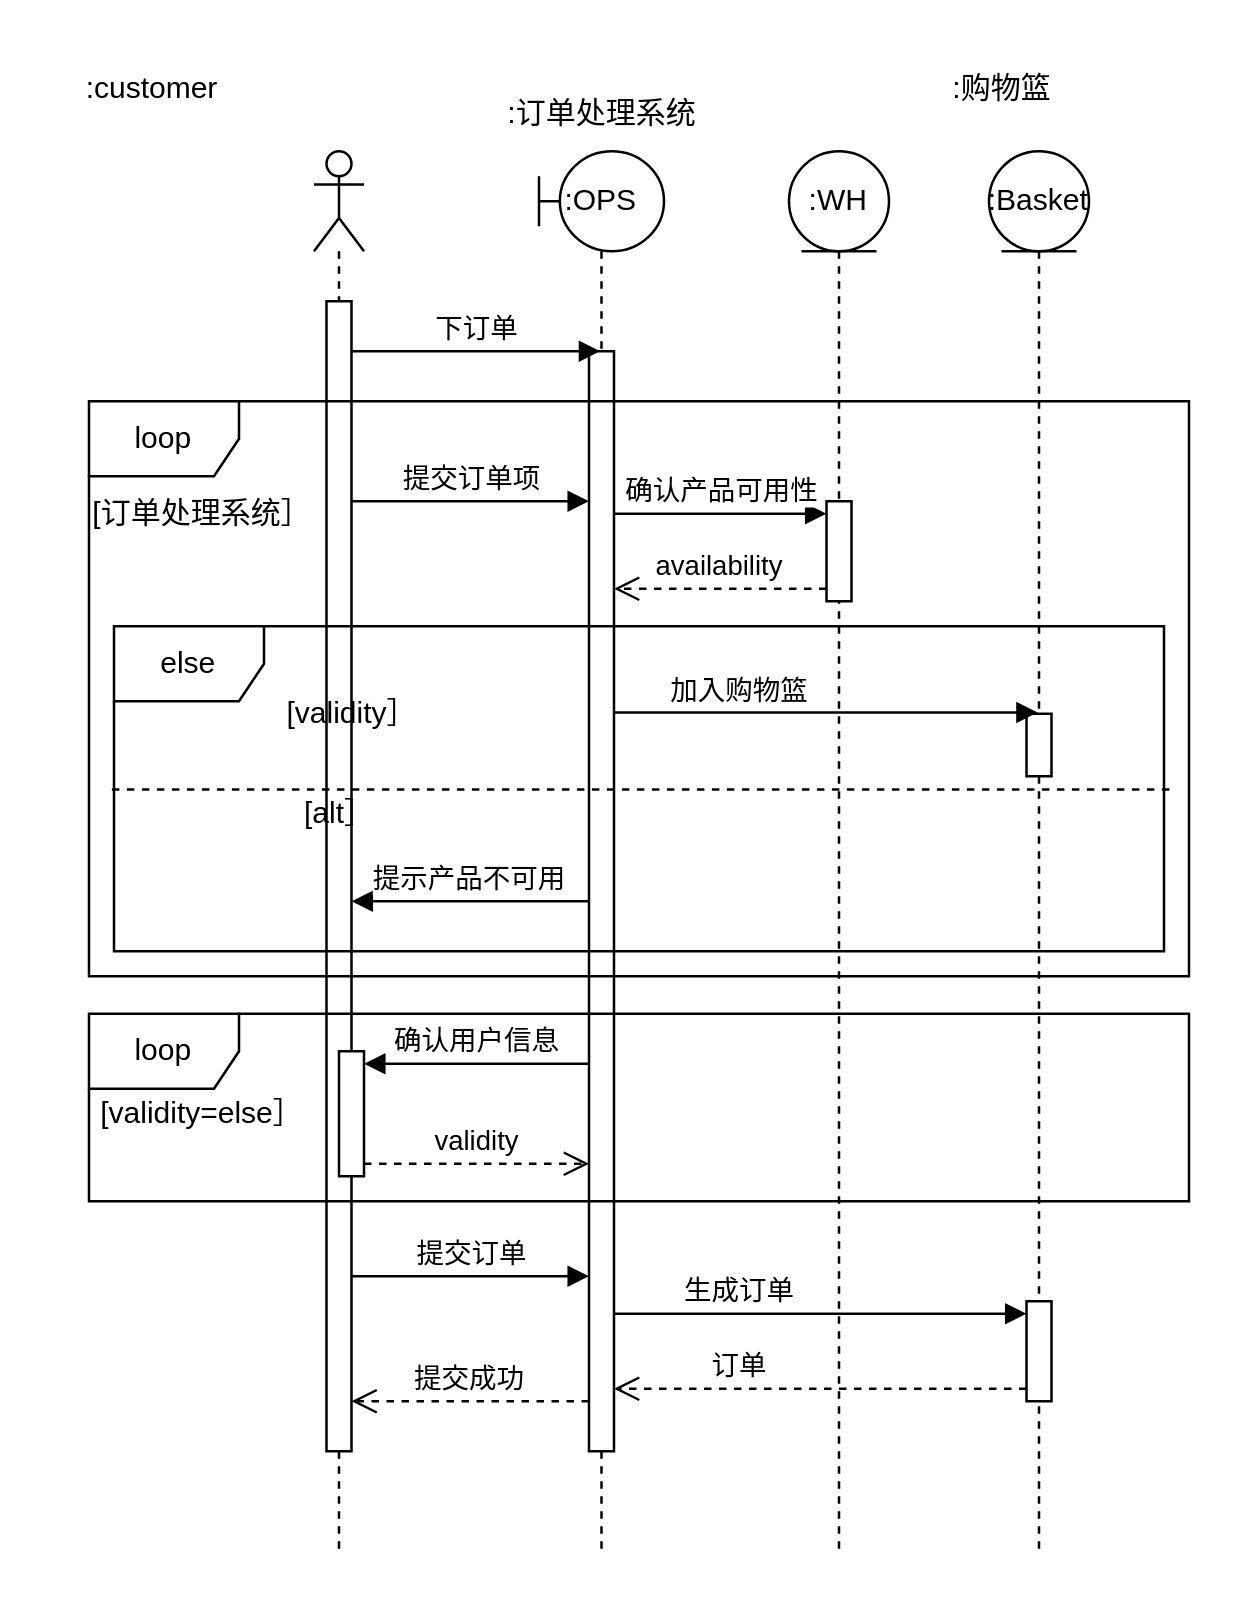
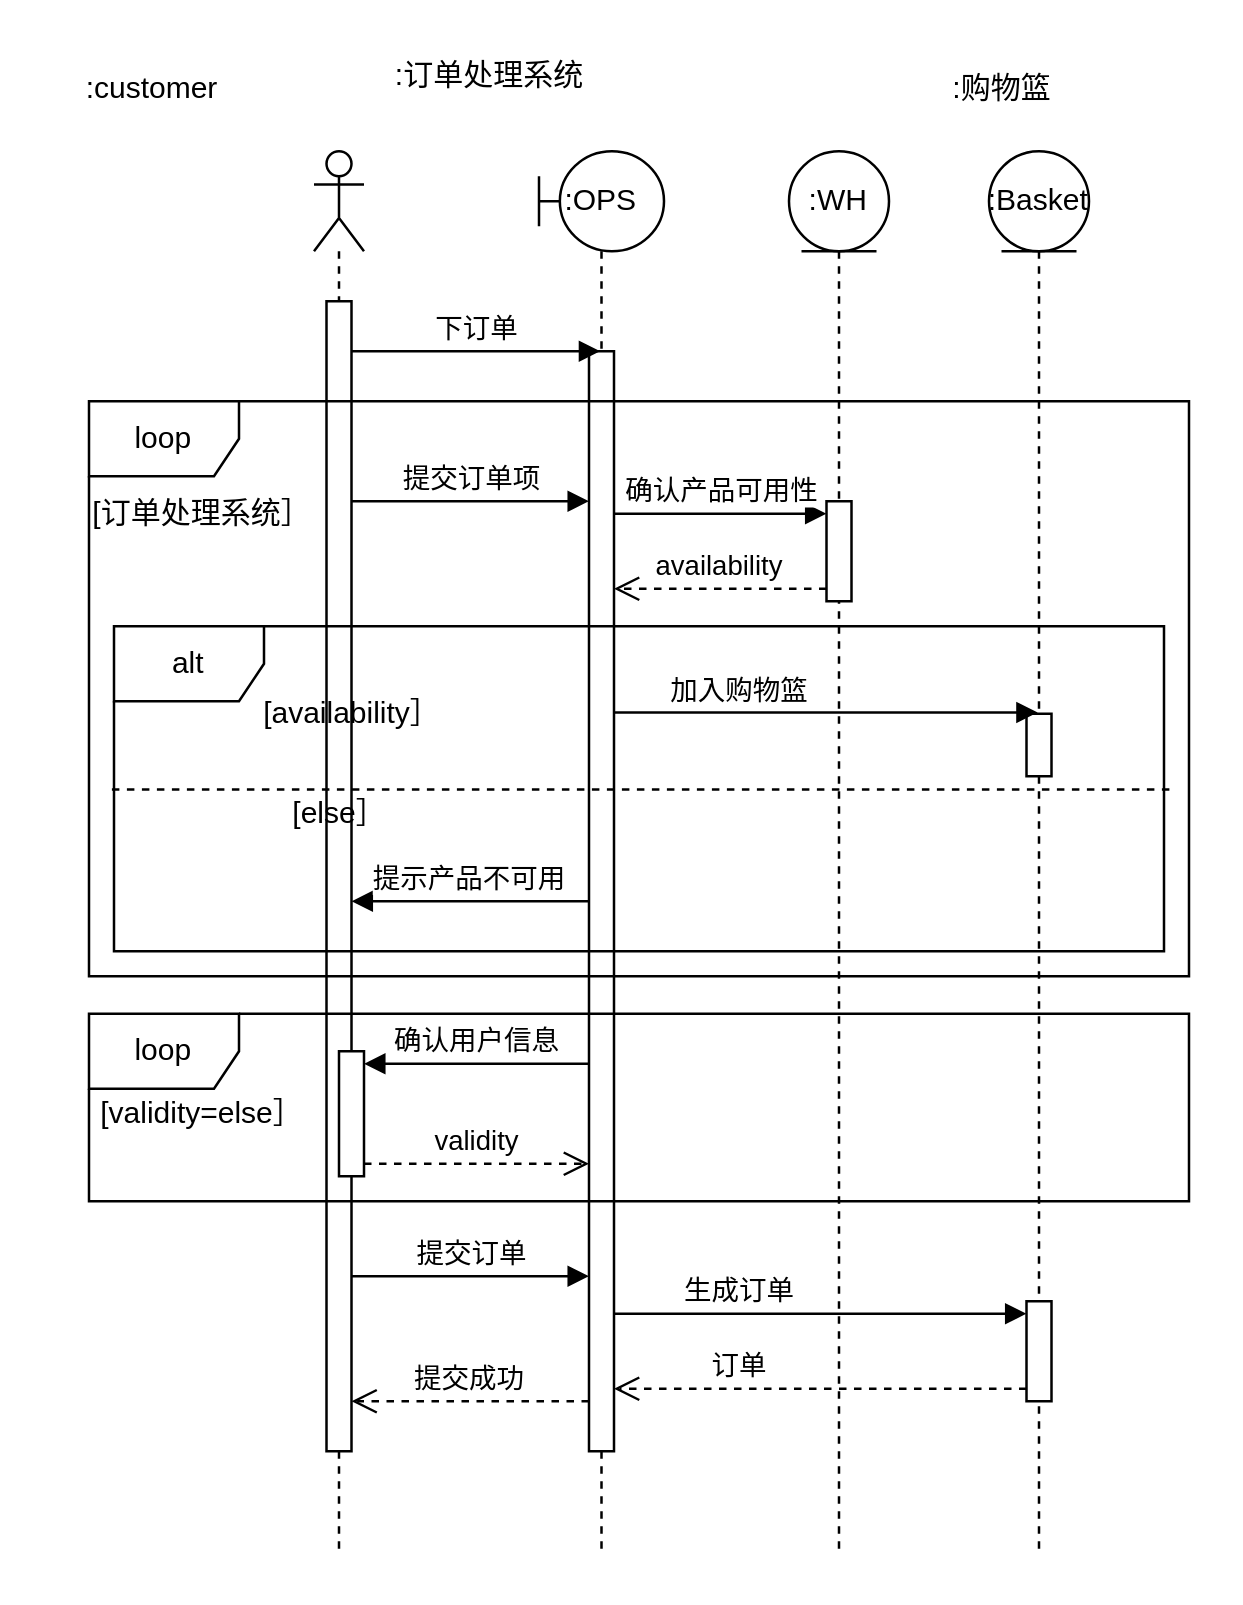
node ":订单处理系统": moved (601, 114) -> (489, 76)
node "else": label "else" -> "alt"
node "[validity］": label "[validity］" -> "[availability］"
node "[alt］": label "[alt］" -> "[else］"
